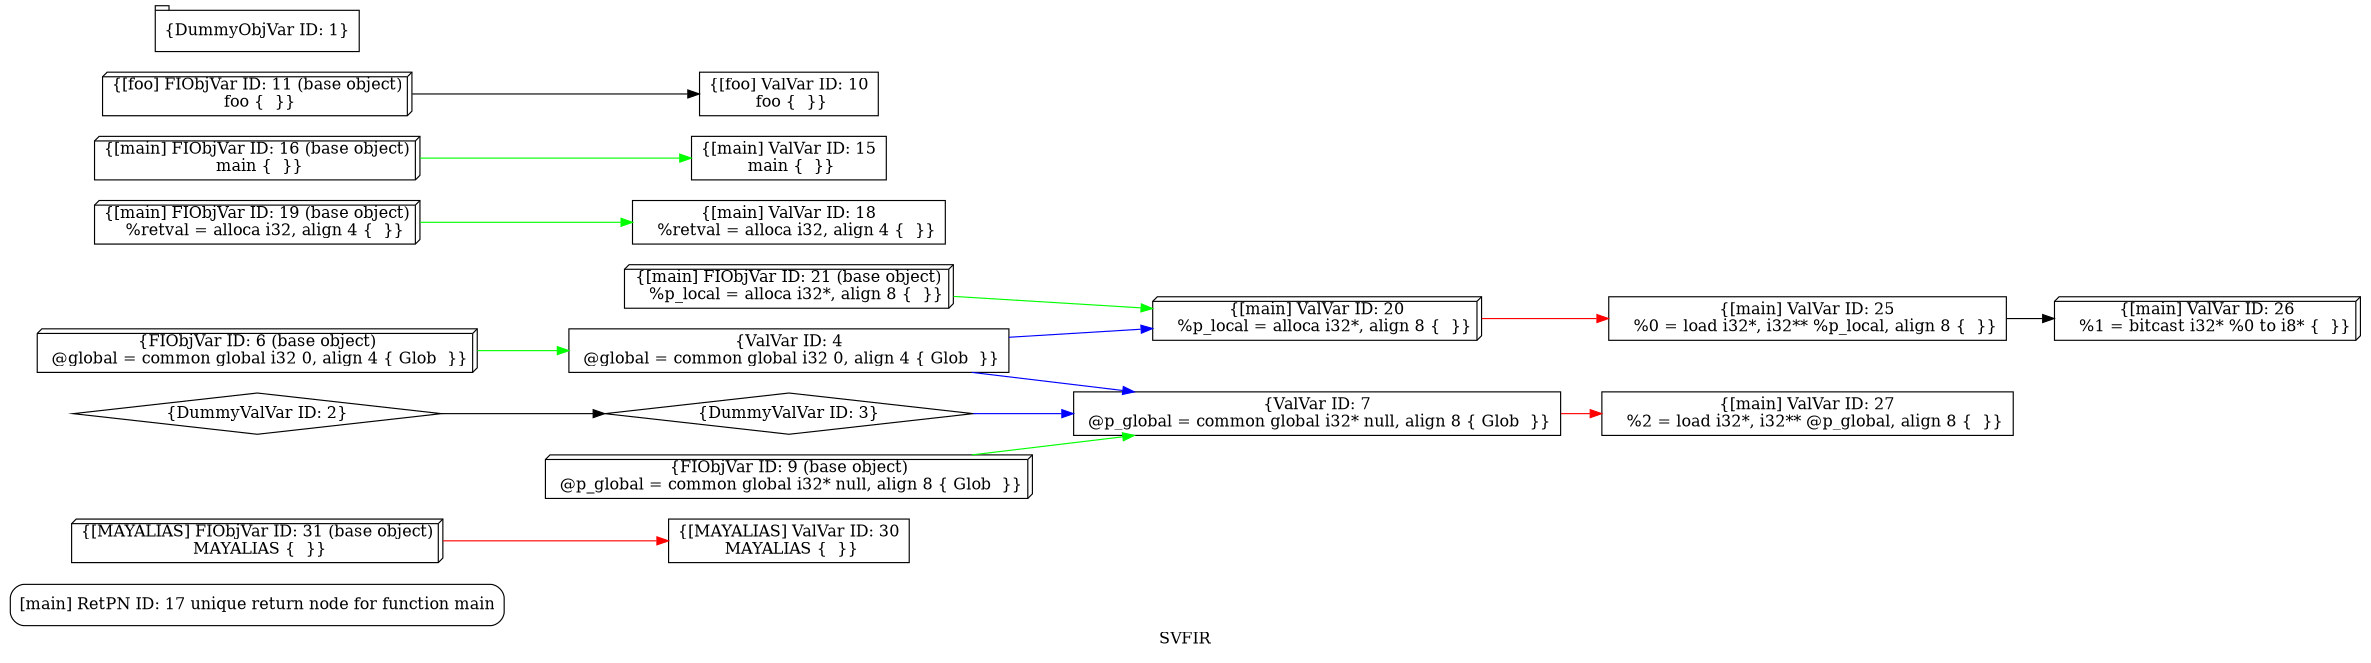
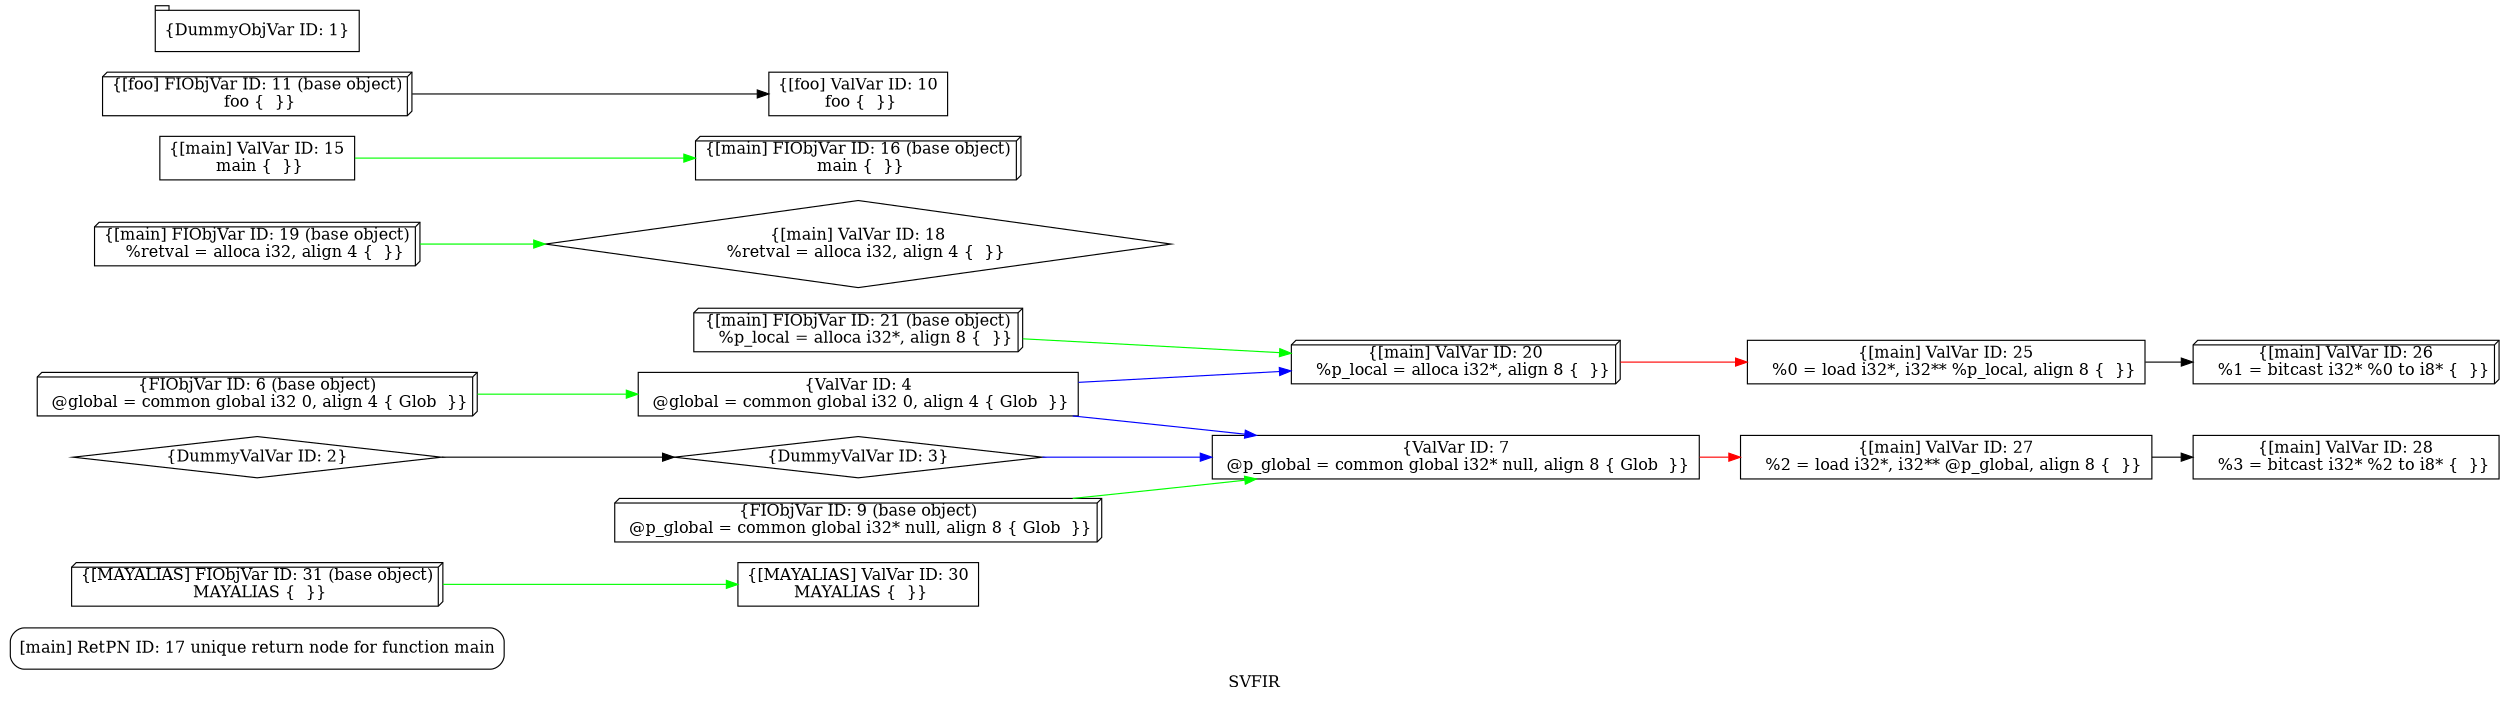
edge "{[main] FIObjVar ID: 16 (base object) main {  }}" -> "{[main] ValVar ID: 15 main {  }}": reversed
node "{[main] ValVar ID: 18 %retval = alloca i32, align 4 {  }}": shape box -> diamond
node "{[main] ValVar ID: 28 %3 = bitcast i32* %2 to i8* {  }}": added
edge "{[MAYALIAS] FIObjVar ID: 31 (base object) MAYALIAS {  }}" -> "{[MAYALIAS] ValVar ID: 30 MAYALIAS {  }}": color red -> green
